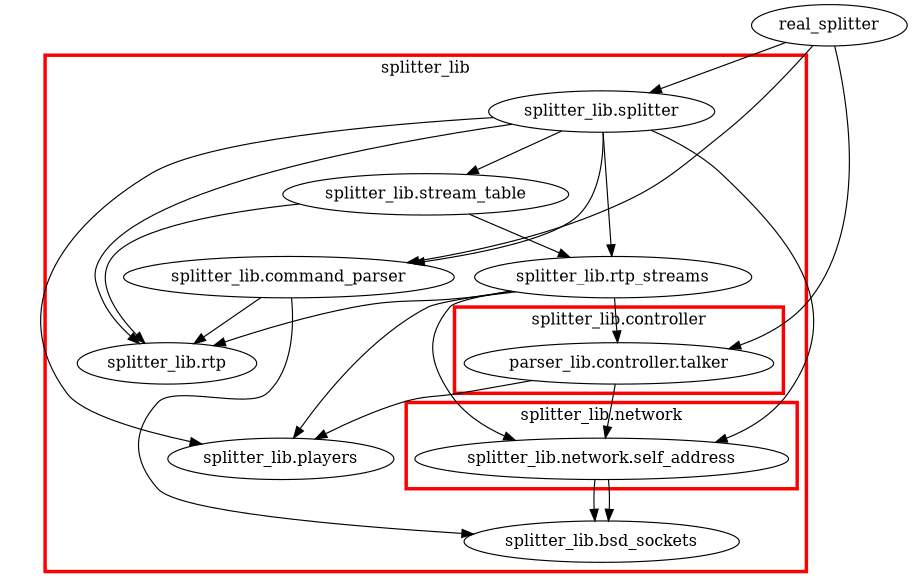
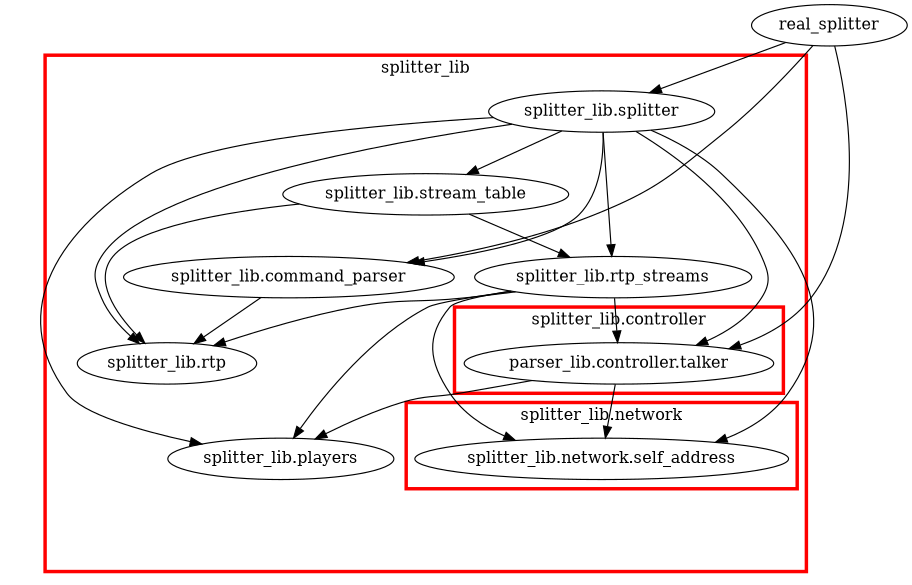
edge "splitter_lib.splitter" -> "parser_lib.controller.talker": added
node "splitter_lib.bsd_sockets": removed
